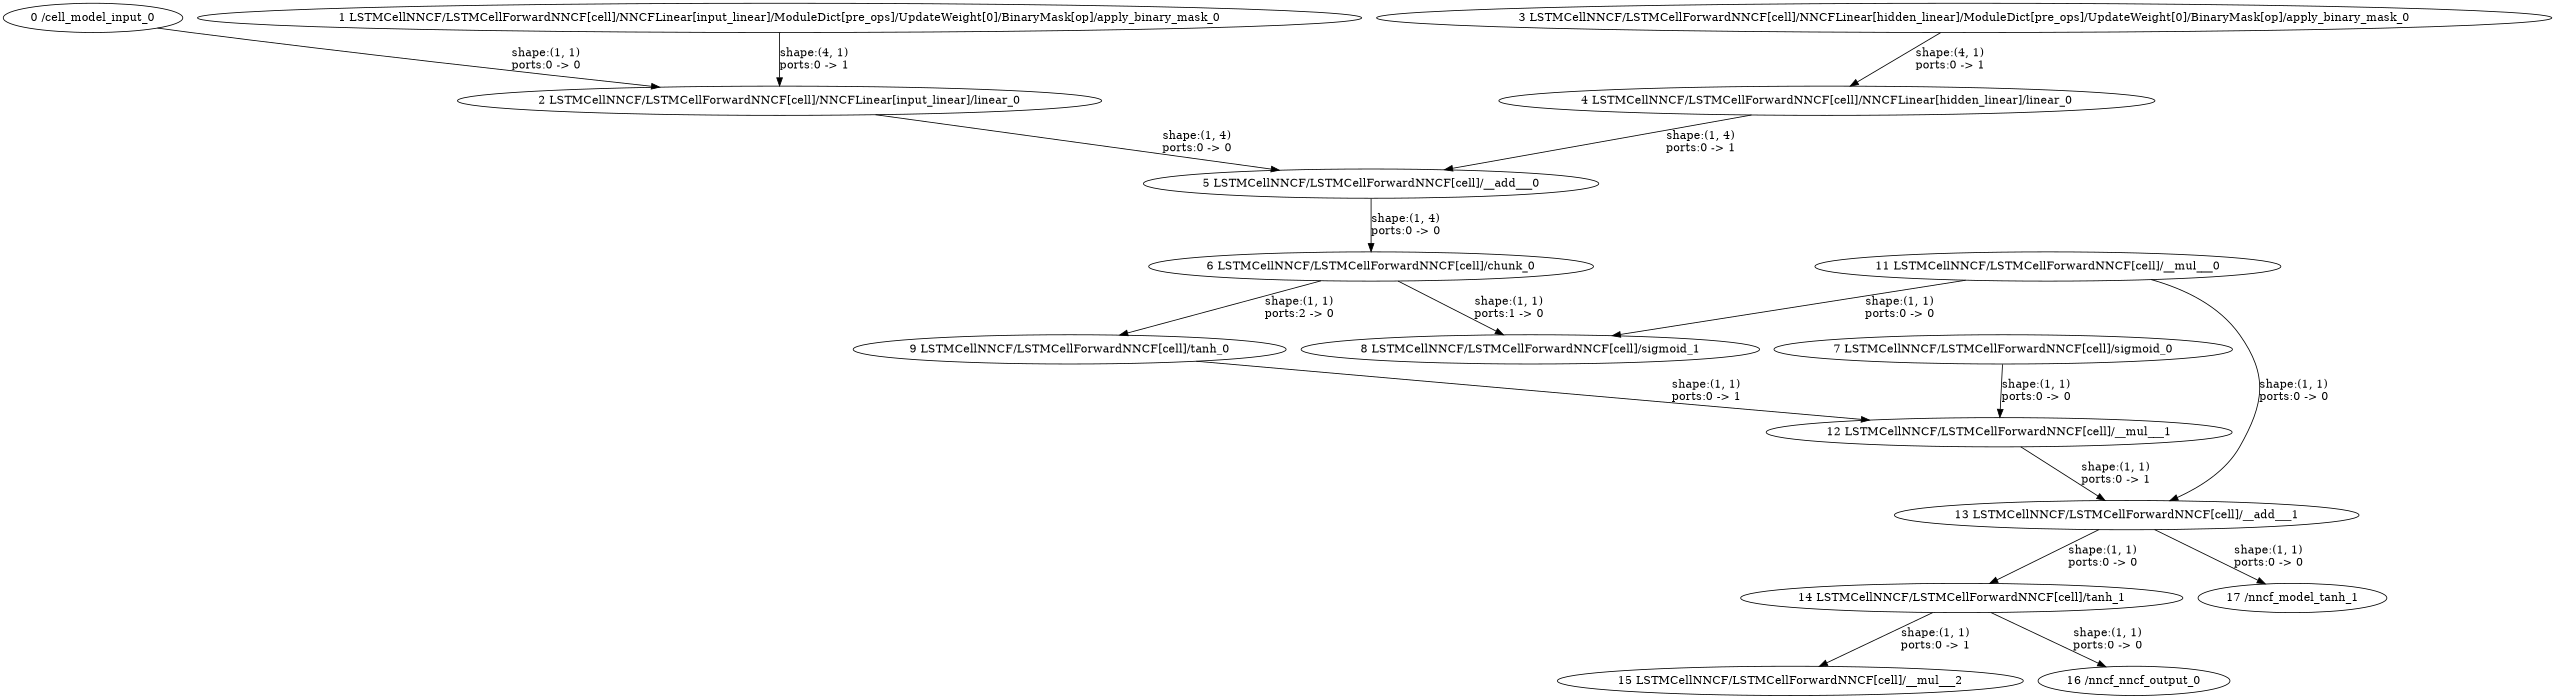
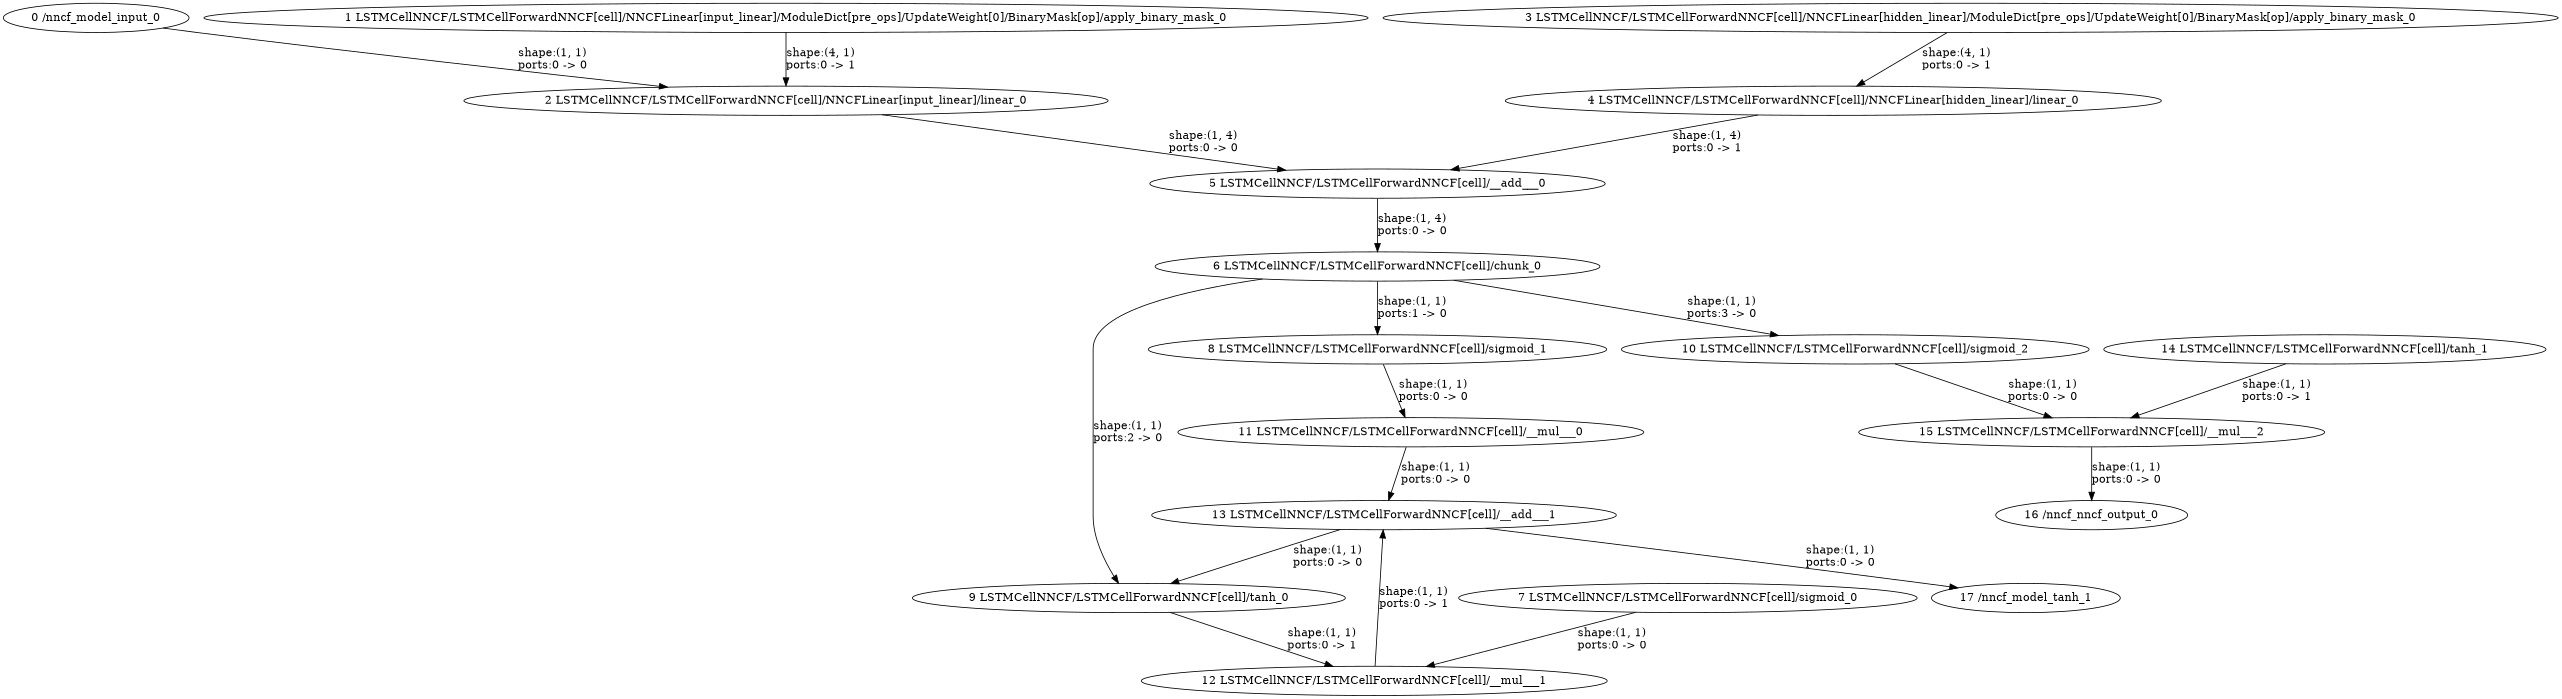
node "0 /cell_model_input_0": label "0 /cell_model_input_0" -> "0 /nncf_model_input_0"
edge "11 LSTMCellNNCF/LSTMCellForwardNNCF[cell]/__mul___0" -> "8 LSTMCellNNCF/LSTMCellForwardNNCF[cell]/sigmoid_1": reversed
node "10 LSTMCellNNCF/LSTMCellForwardNNCF[cell]/sigmoid_2": added
edge "13 LSTMCellNNCF/LSTMCellForwardNNCF[cell]/__add___1" -> "14 LSTMCellNNCF/LSTMCellForwardNNCF[cell]/tanh_1": now "13 LSTMCellNNCF/LSTMCellForwardNNCF[cell]/__add___1" -> "9 LSTMCellNNCF/LSTMCellForwardNNCF[cell]/tanh_0"
edge "14 LSTMCellNNCF/LSTMCellForwardNNCF[cell]/tanh_1" -> "16 /nncf_nncf_output_0": now "15 LSTMCellNNCF/LSTMCellForwardNNCF[cell]/__mul___2" -> "16 /nncf_nncf_output_0"
